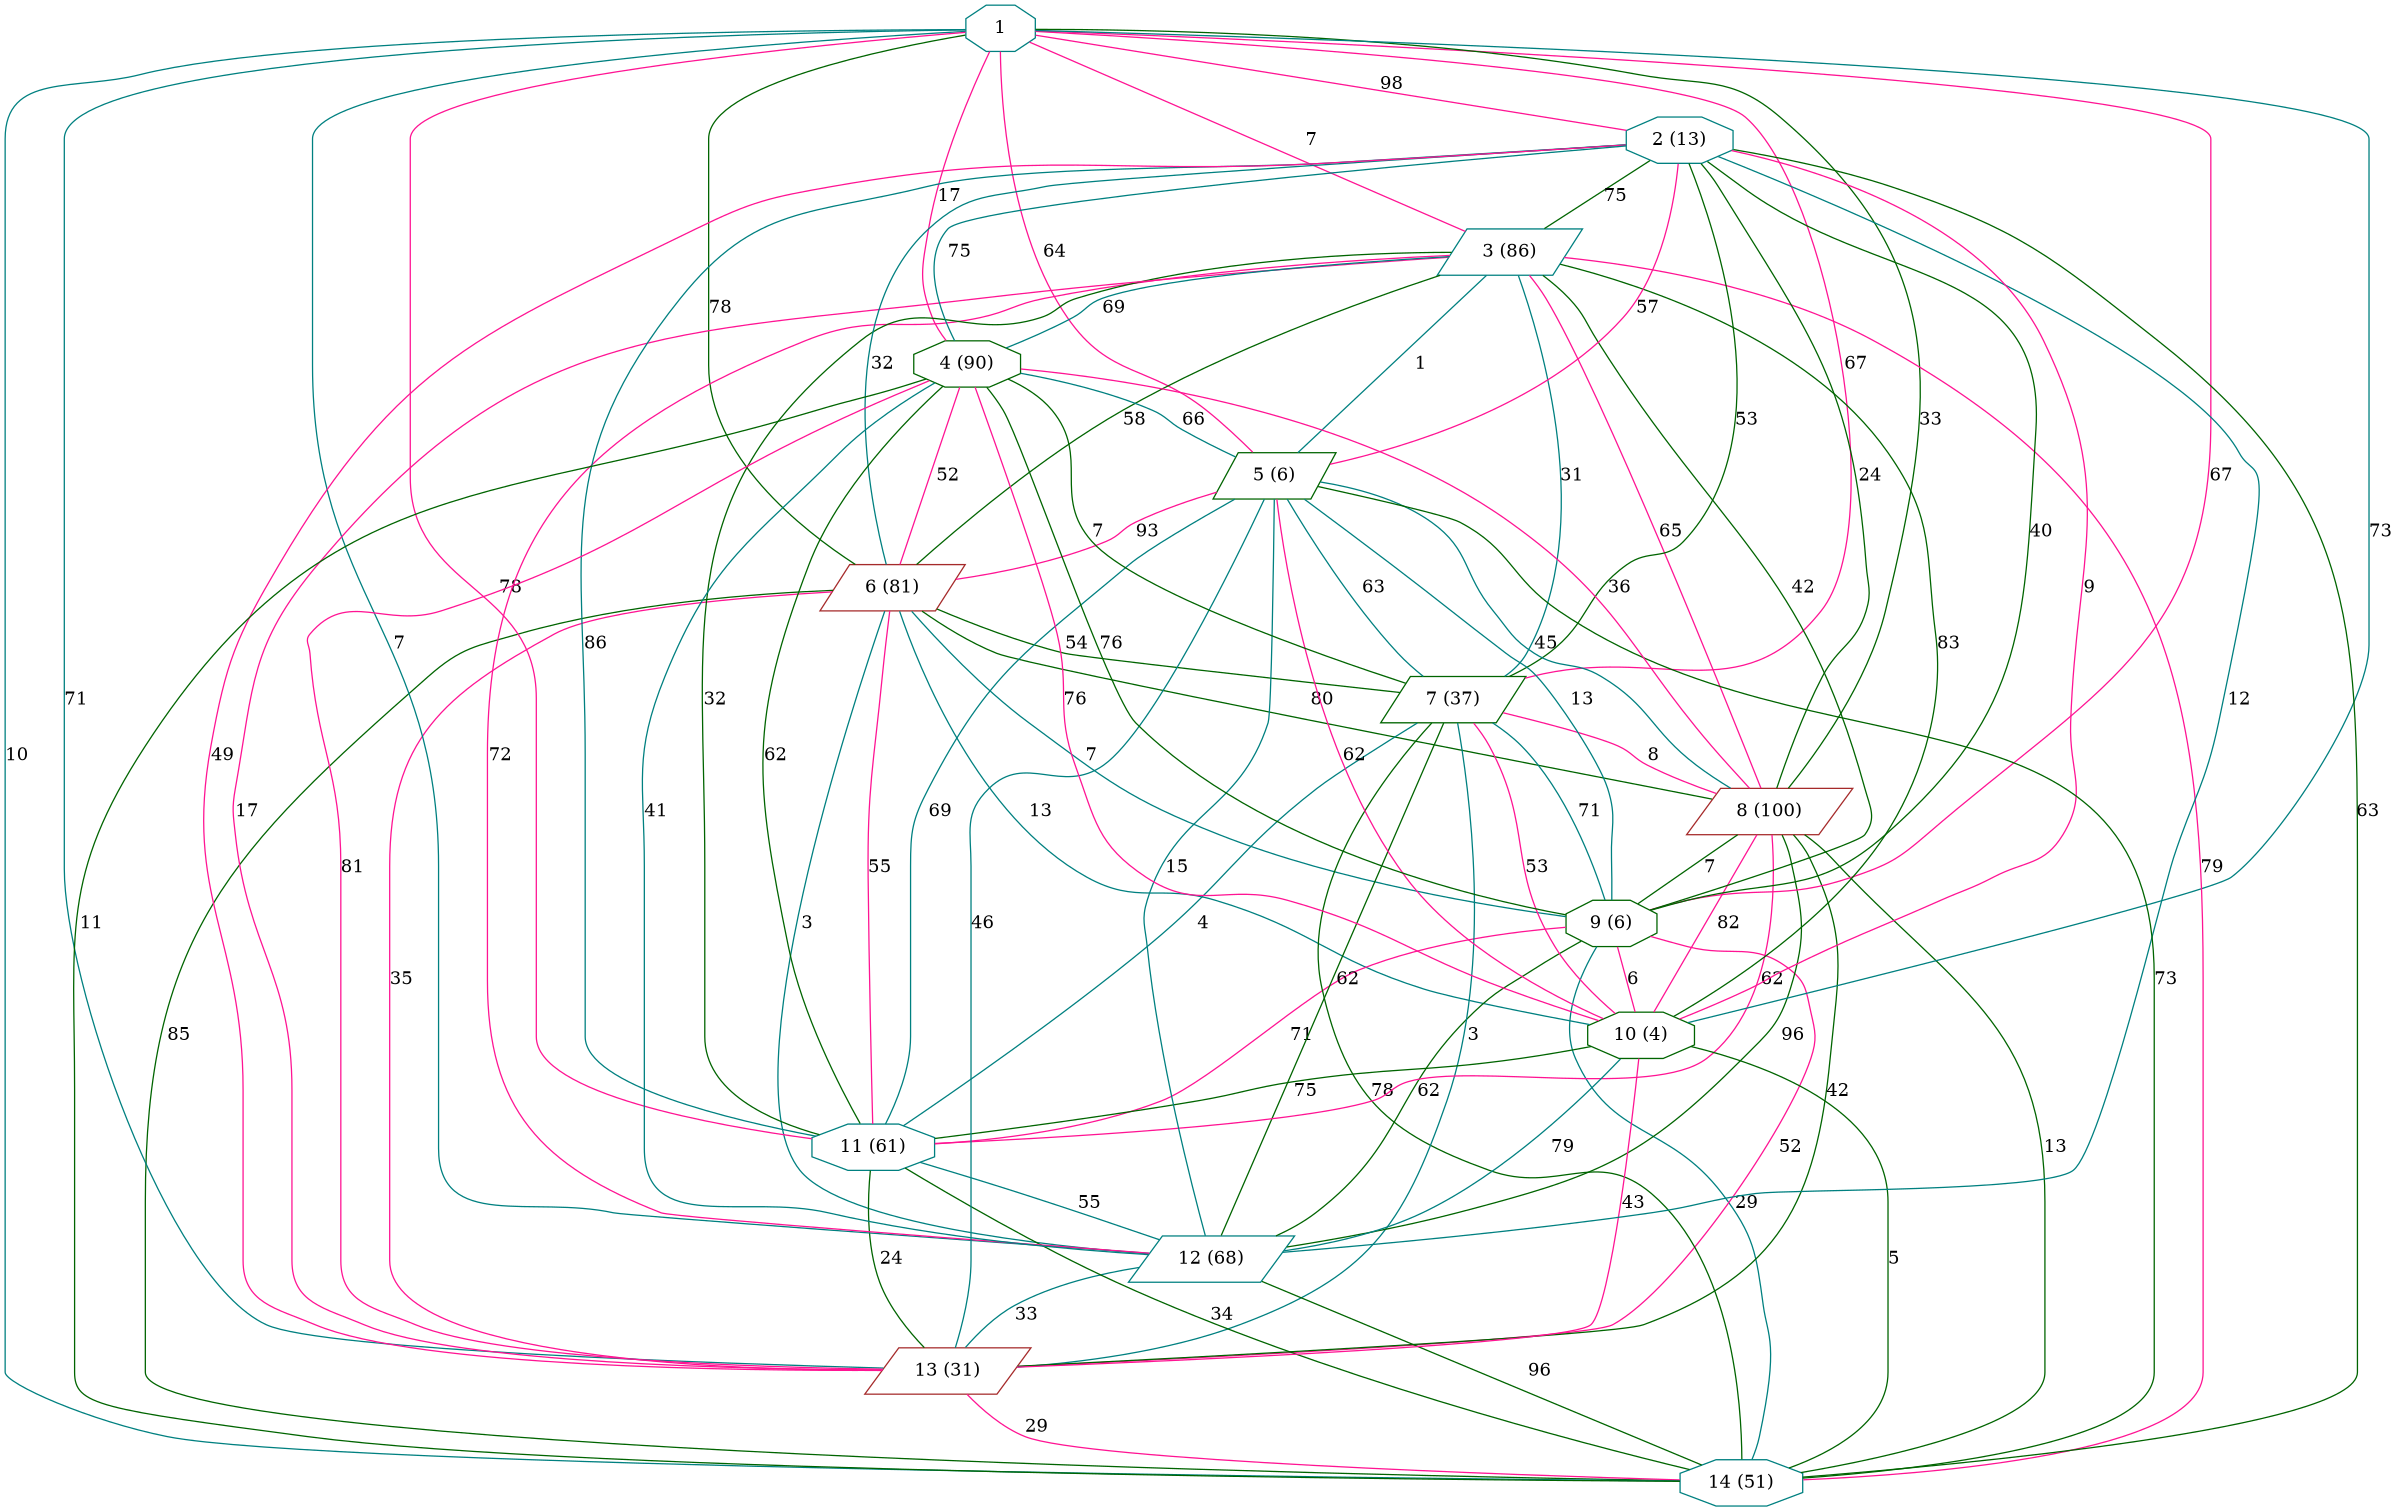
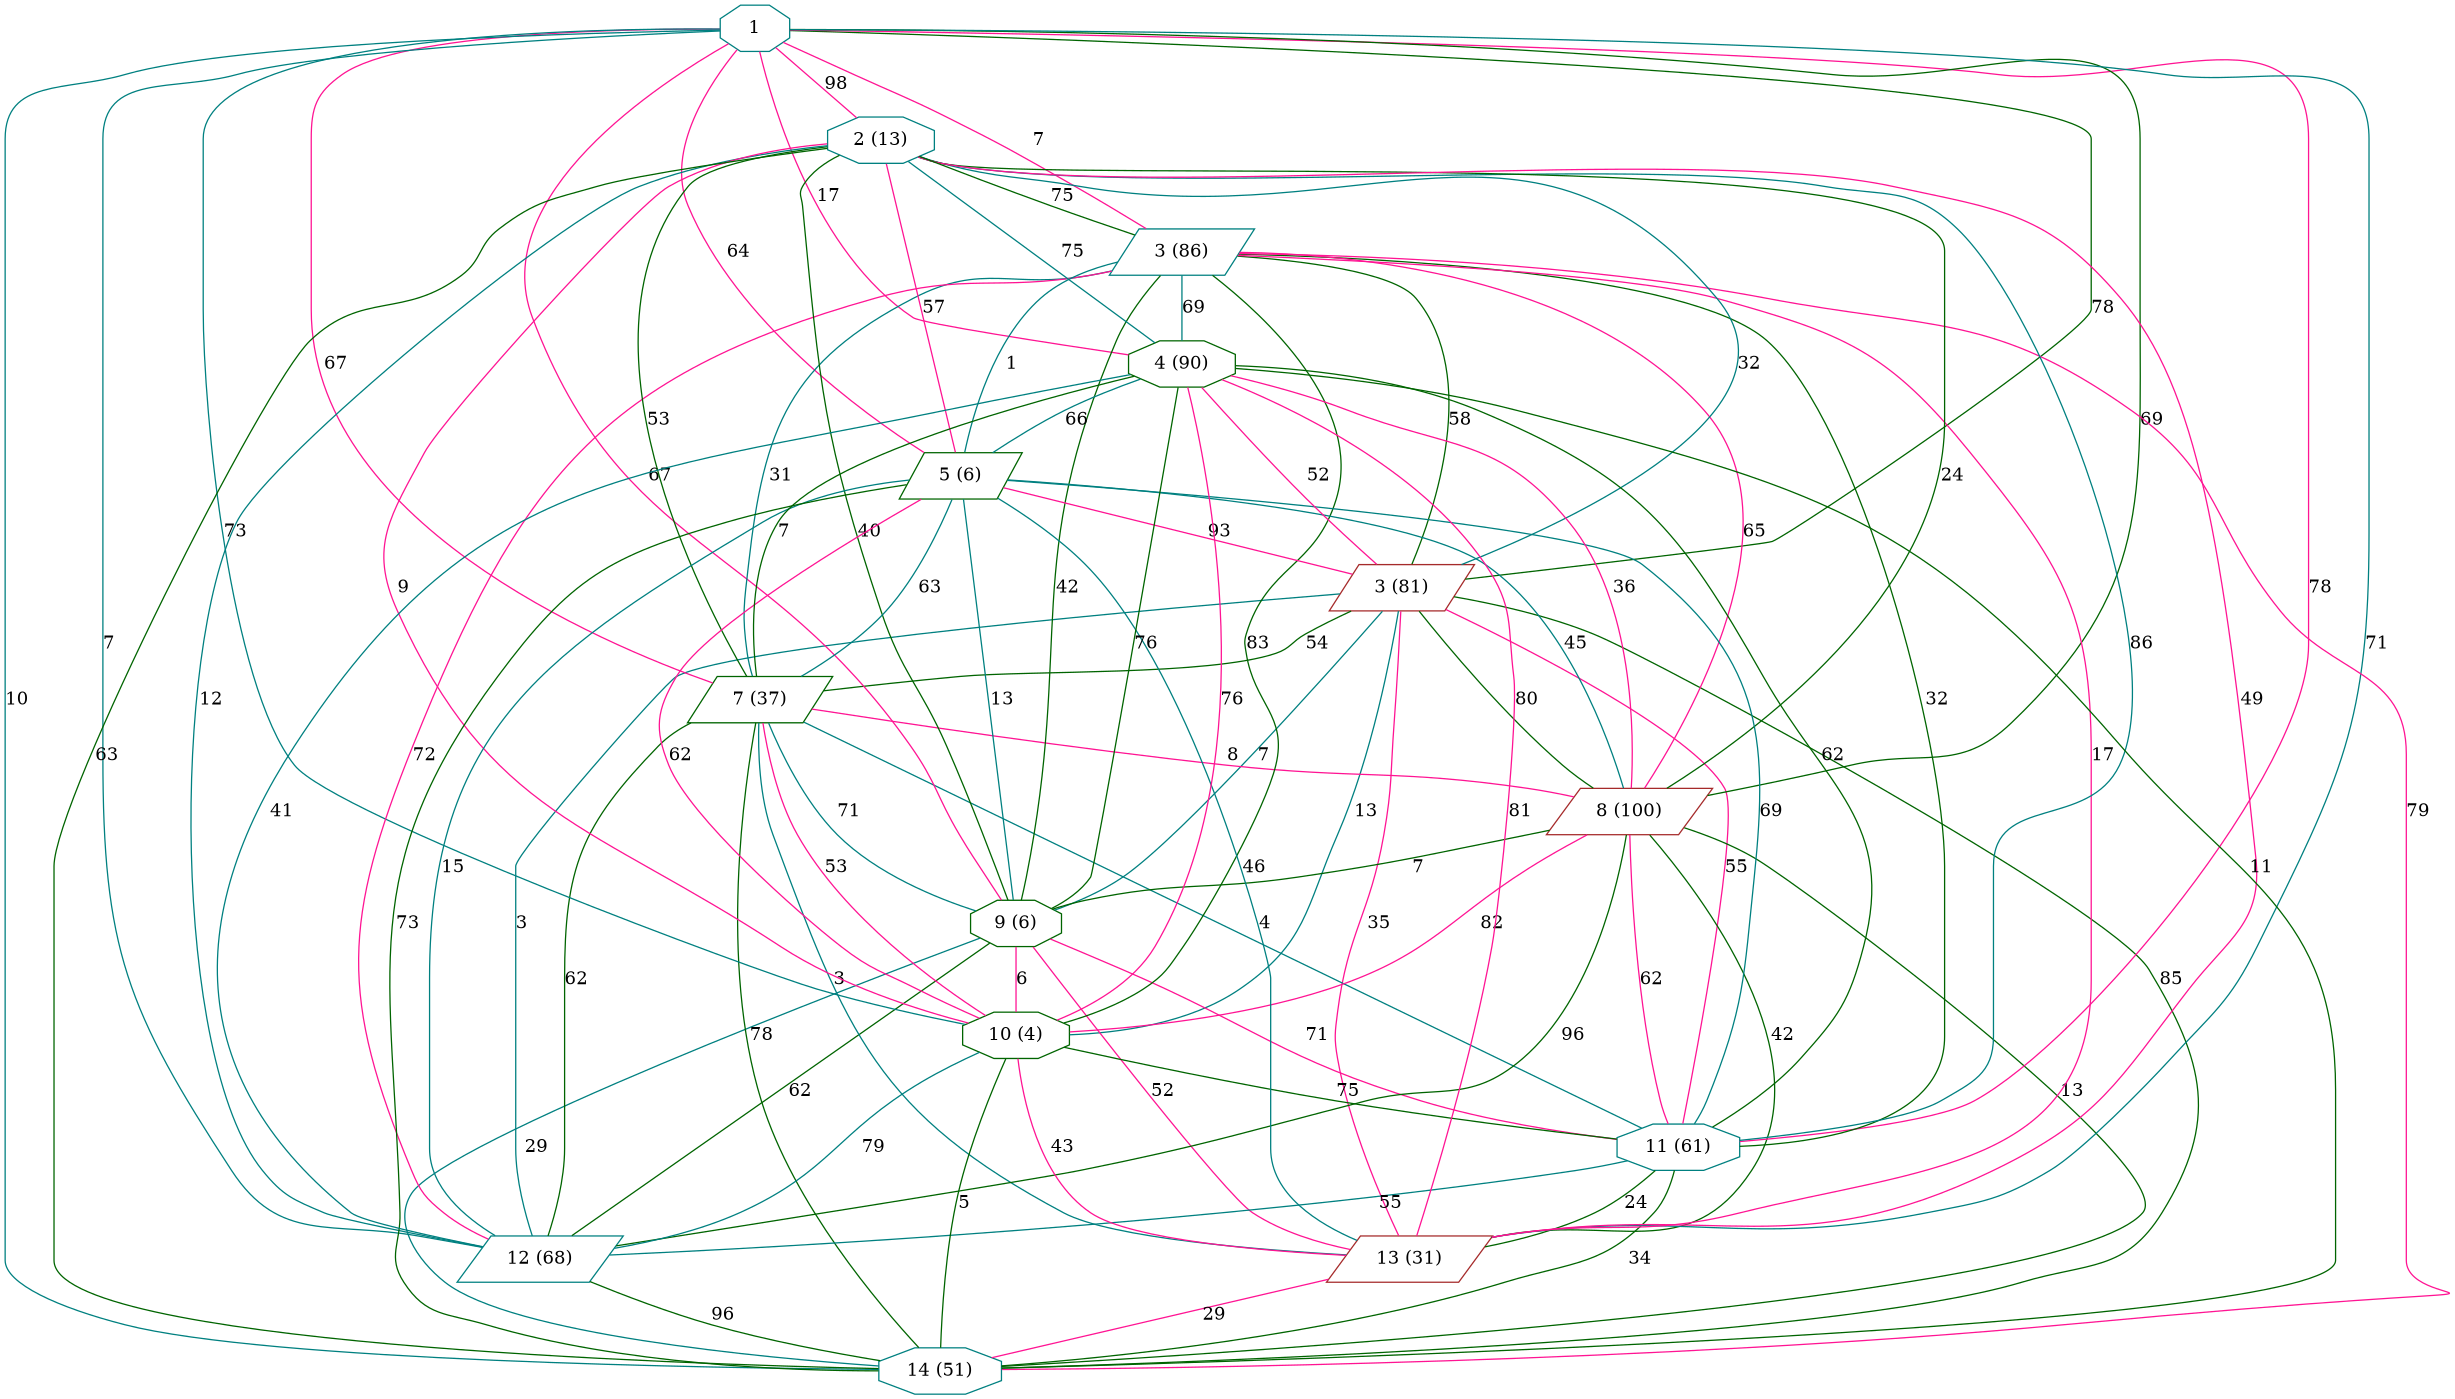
edge "1" -- "8 (100)": label "33" -> "69"
node "6 (81)": label "6 (81)" -> "3 (81)"
edge "12 (68)" -- "13 (31)": removed, label "33"
